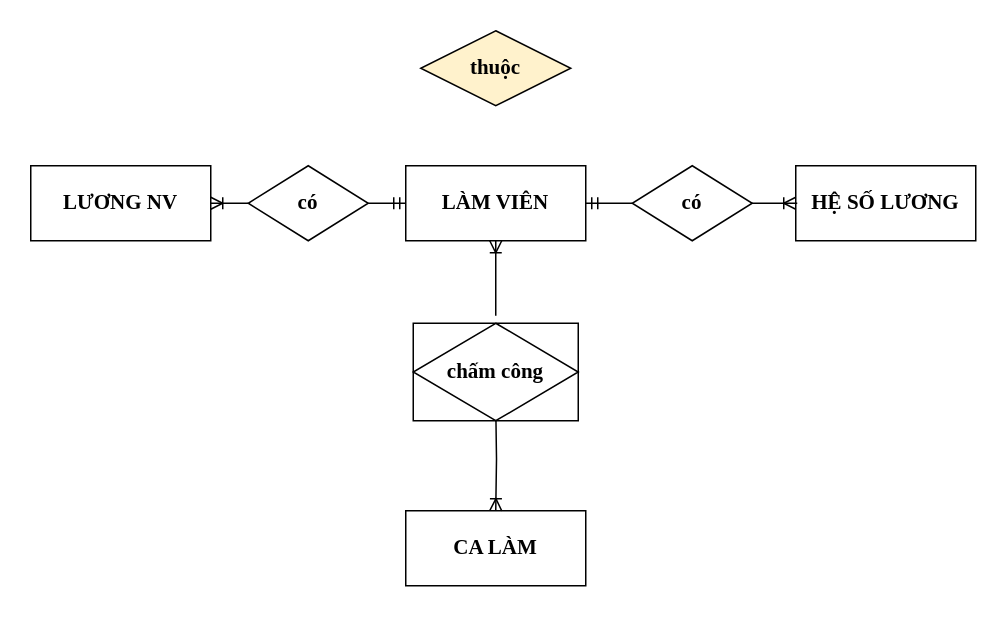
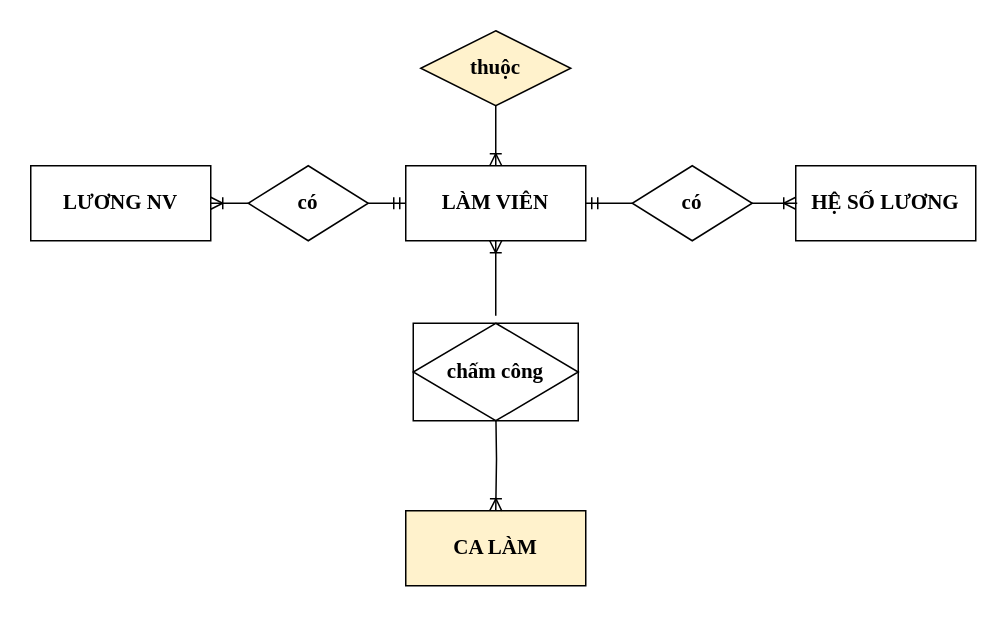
edge "thuộc" -> "LÀM VIÊN": added
node "CA LÀM": fillcolor #ffffff -> #fff2cc
